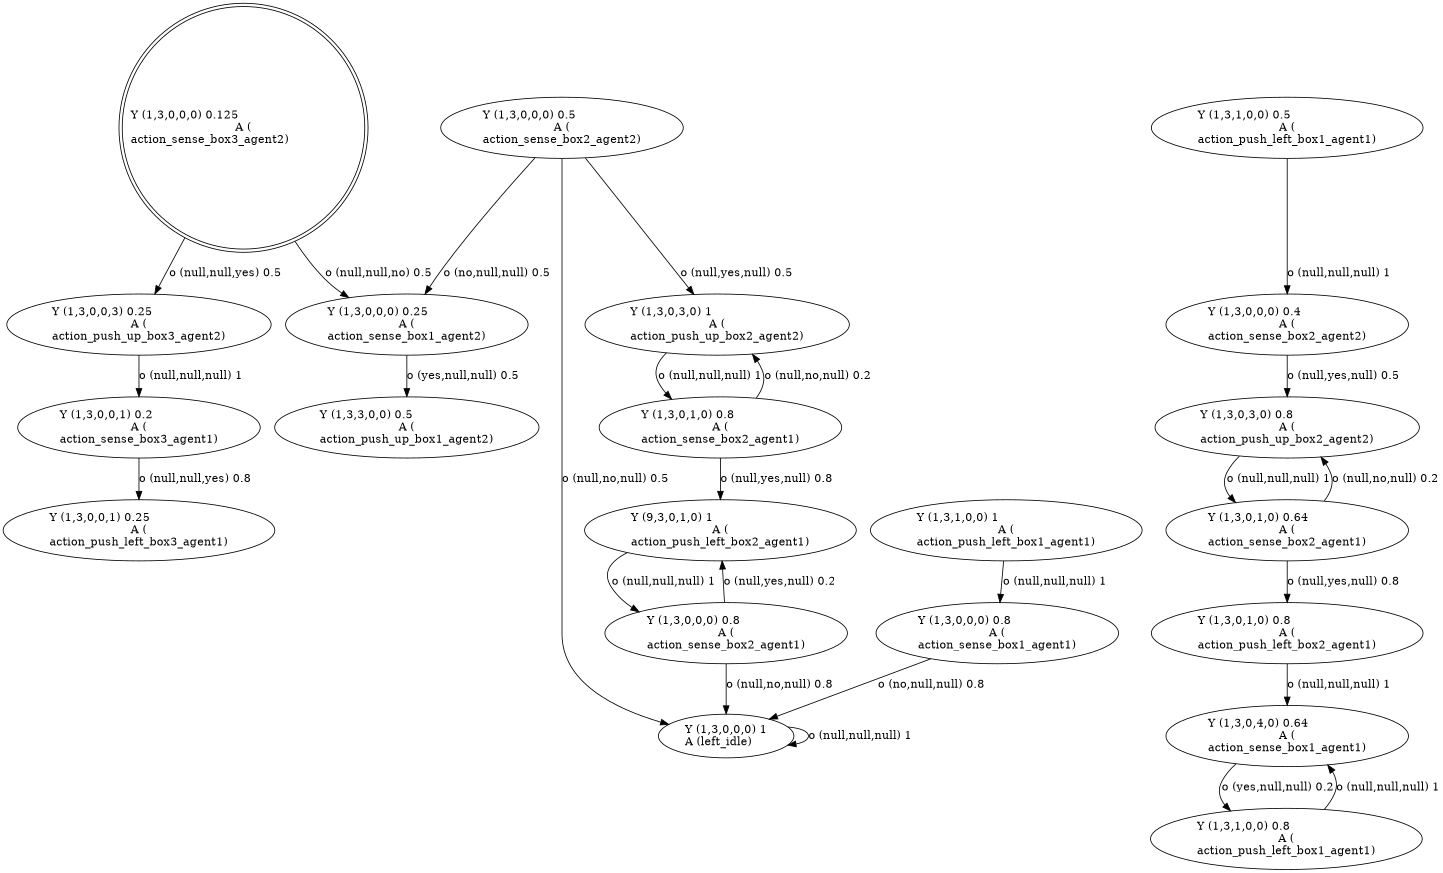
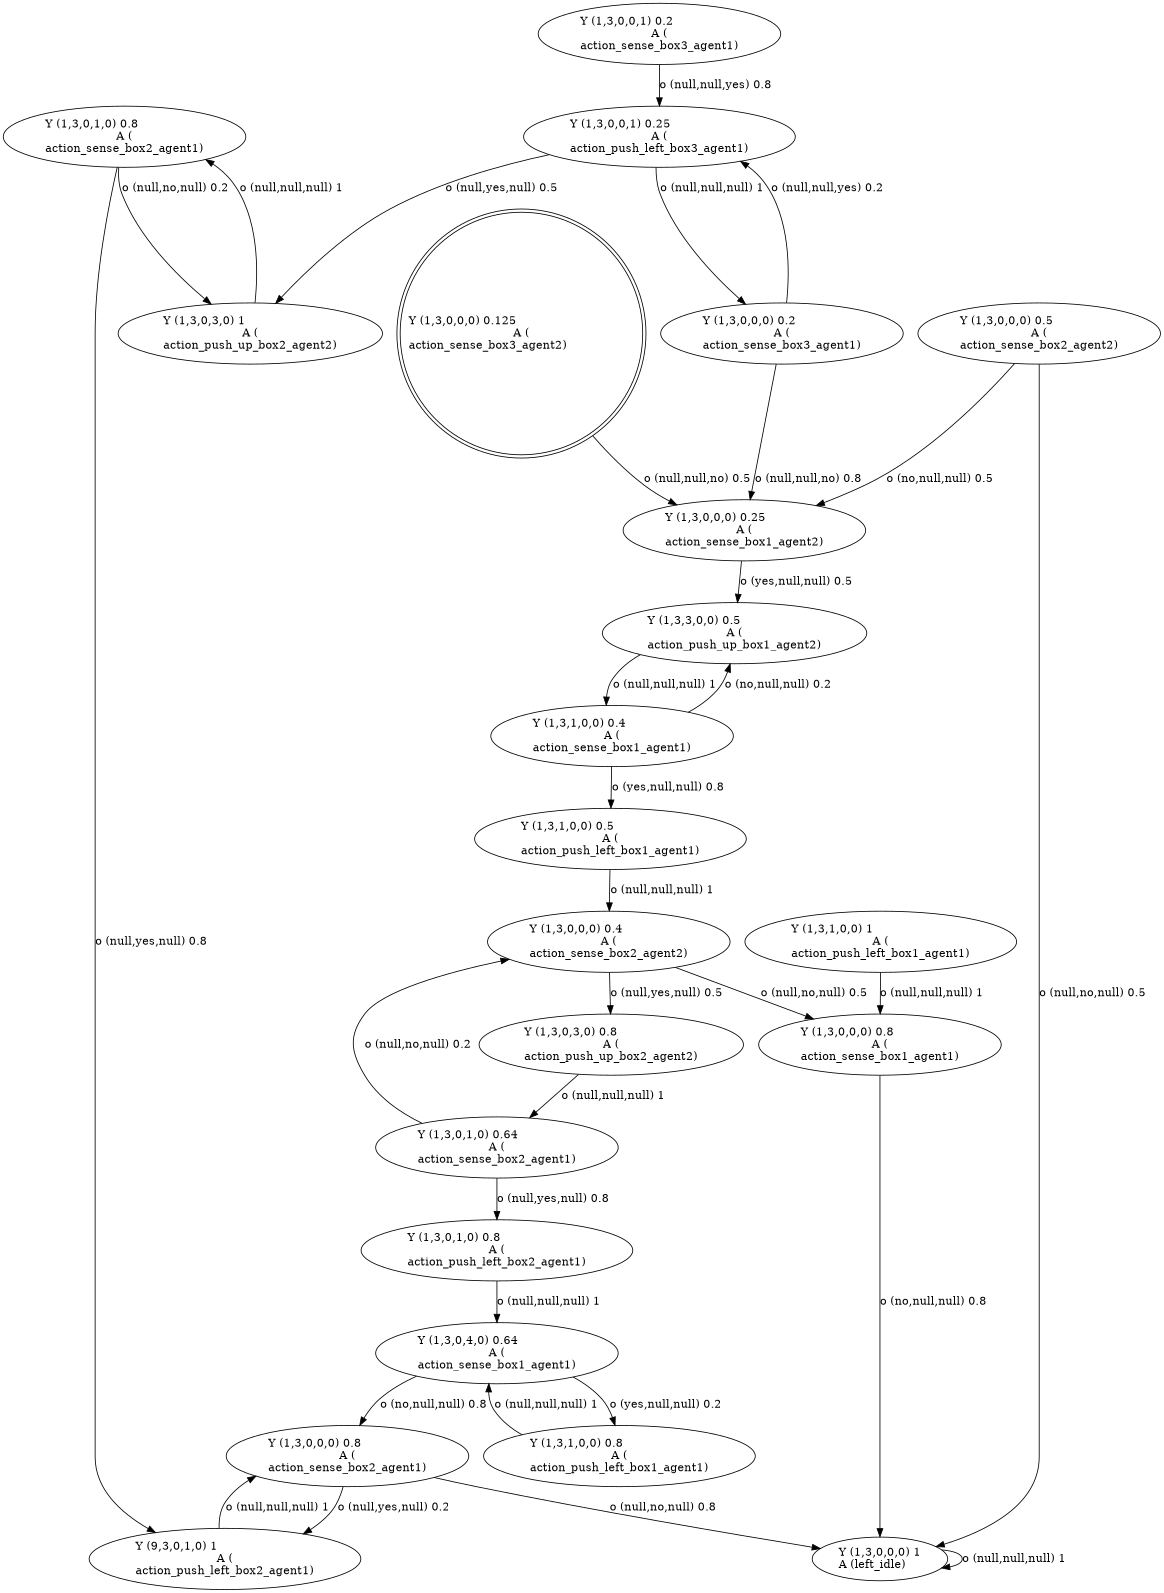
edge "Y (1,3,0,0,0) 0.5 A ( action_sense_box2_agent2)" -> "Y (1,3,0,3,0) 1 A ( action_push_up_box2_agent2)": now "Y (1,3,0,0,1) 0.25 A ( action_push_left_box3_agent1)" -> "Y (1,3,0,3,0) 1 A ( action_push_up_box2_agent2)"
node "Y (1,3,0,0,3) 0.25 A ( action_push_up_box3_agent2)": removed
node "Y (1,3,0,0,0) 0.2 A ( action_sense_box3_agent1)": added
edge "Y (1,3,0,1,0) 0.64 A ( action_sense_box2_agent1)" -> "Y (1,3,0,3,0) 0.8 A ( action_push_up_box2_agent2)": now "Y (1,3,0,1,0) 0.64 A ( action_sense_box2_agent1)" -> "Y (1,3,0,0,0) 0.4 A ( action_sense_box2_agent2)"
node "Y (1,3,1,0,0) 0.4 A ( action_sense_box1_agent1)": added
edge "Y (1,3,0,0,0) 0.4 A ( action_sense_box2_agent2)" -> "Y (1,3,0,0,0) 0.8 A ( action_sense_box1_agent1)": added, label "o (null,no,null) 0.5"
edge "Y (1,3,0,4,0) 0.64 A ( action_sense_box1_agent1)" -> "Y (1,3,0,0,0) 0.8 A ( action_sense_box2_agent1)": added, label "o (no,null,null) 0.8"
